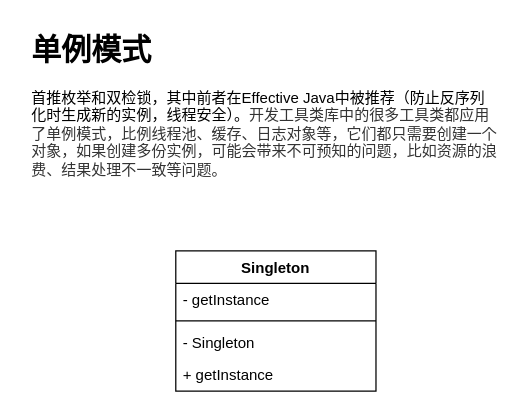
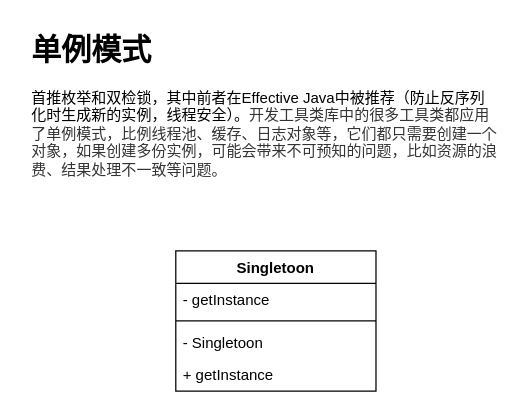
node "Singleton": label "Singleton" -> "Singletoon"
node "- Singleton": label "- Singleton" -> "- Singletoon"
